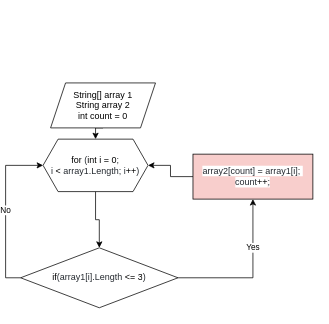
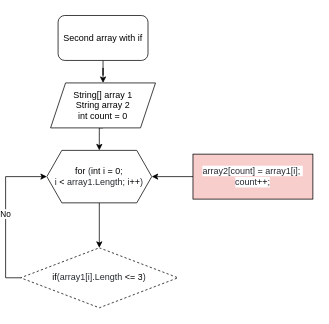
node "Second array with if": added
edge "Second array with if" -> "String[] array 1 String array 2 int count = 0": added
node "for (int i = 0; i < array1.Length; i++)": moved (96, 165) -> (99, 177)
node "if(array1[i].Length <= 3)": style solid -> dashed
edge "if(array1[i].Length <= 3)" -> "array2[count] = array1[i]; count++;": removed, label "Yes"
